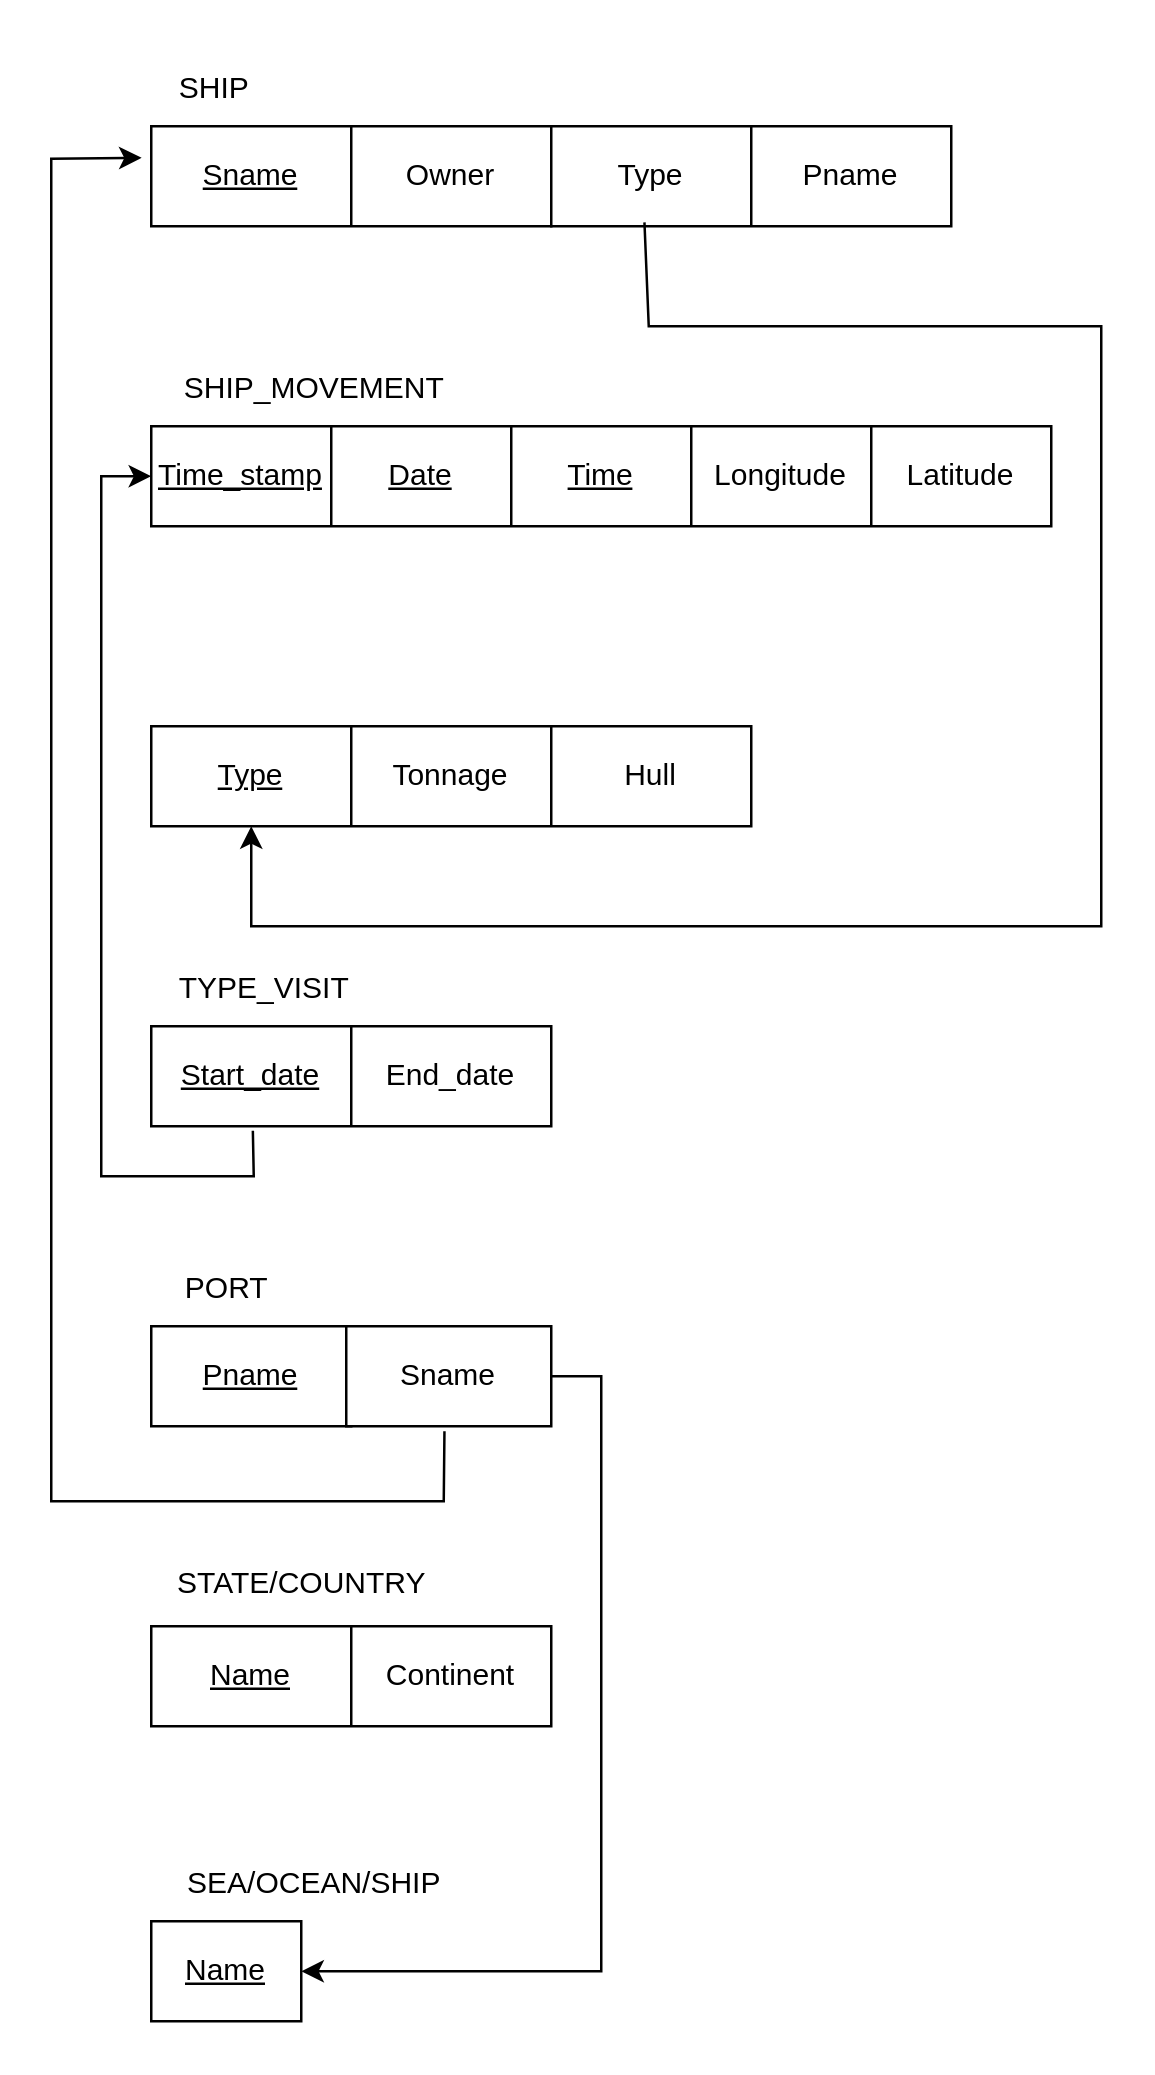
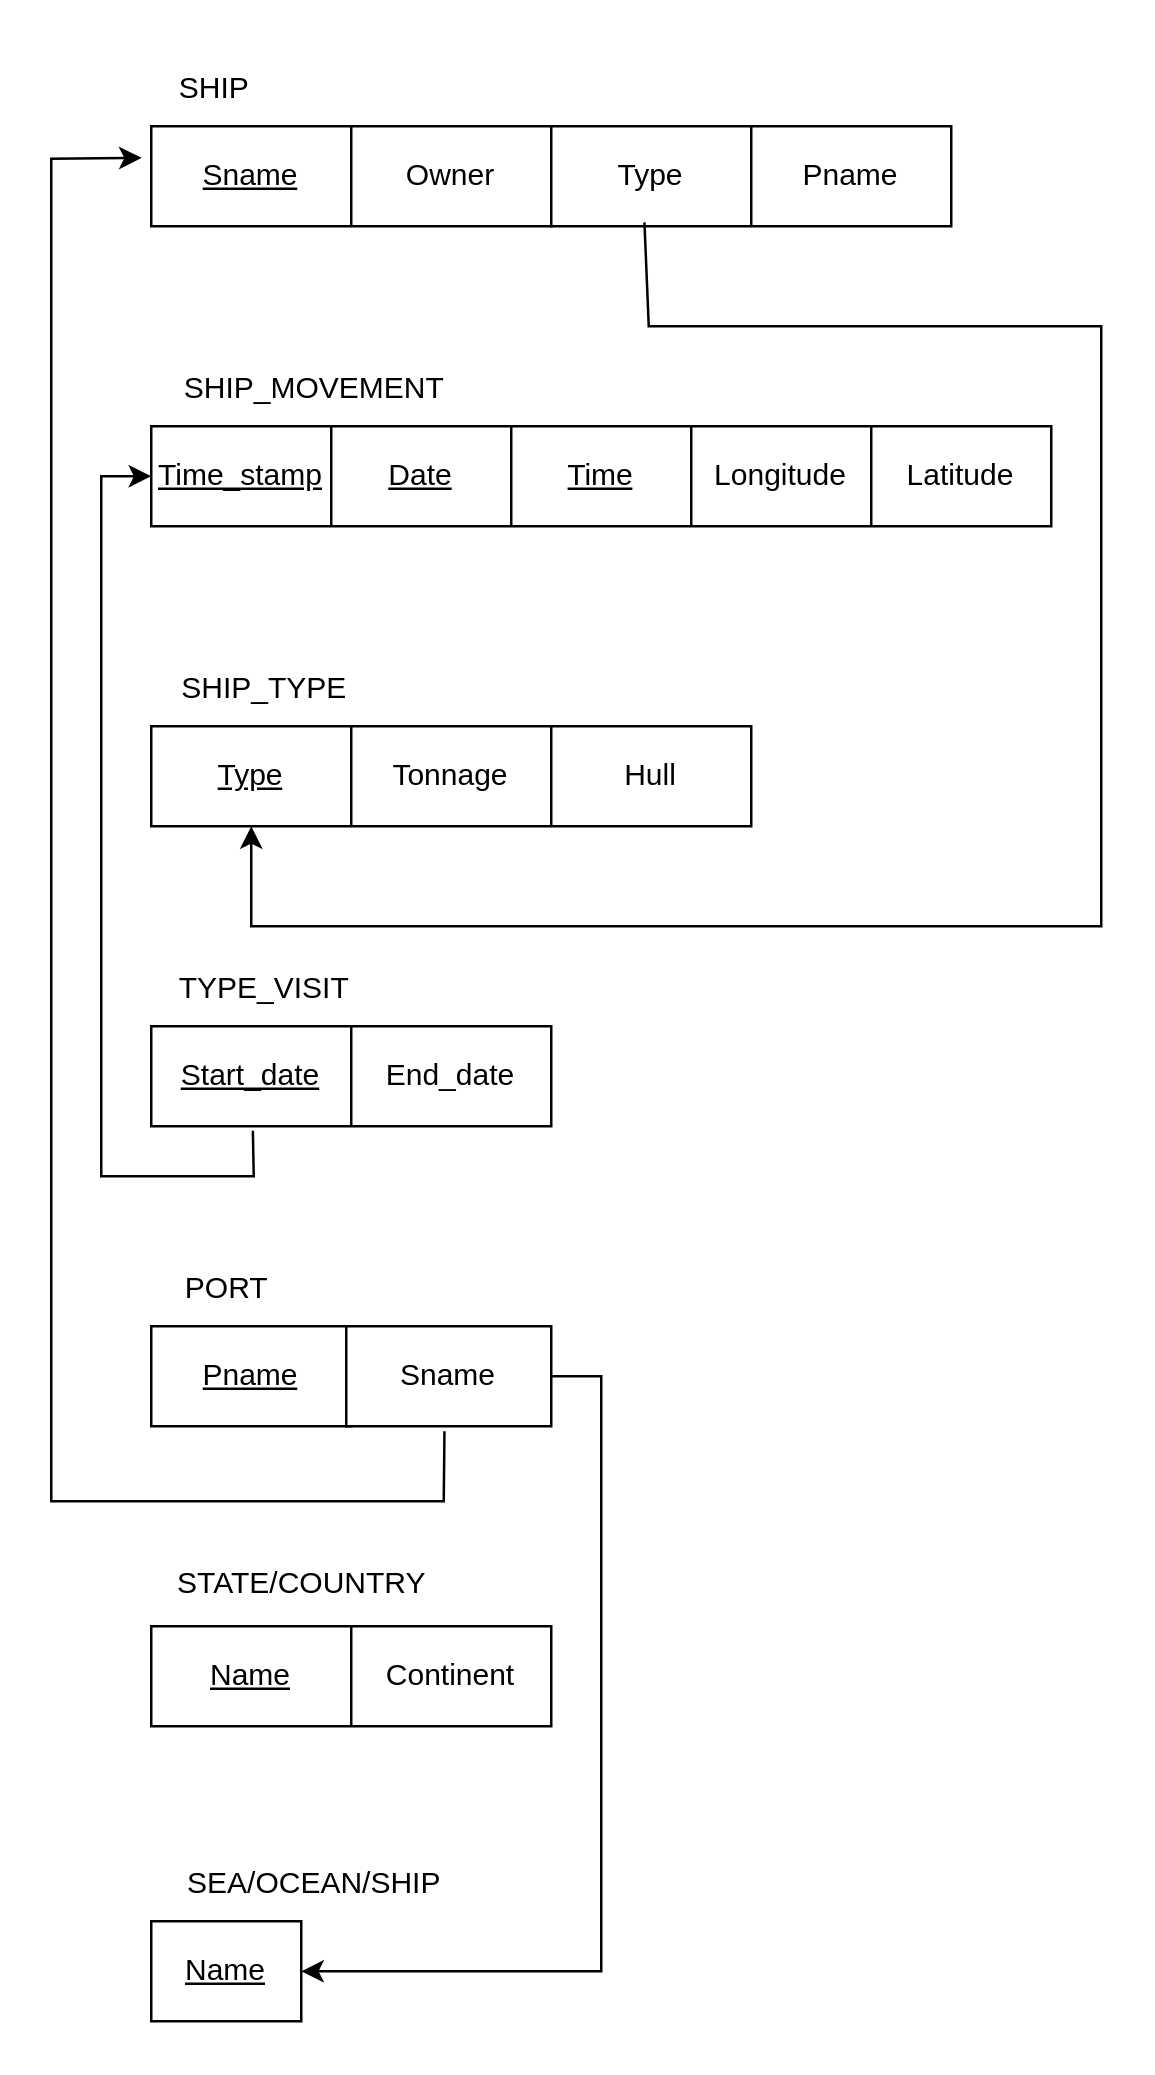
node "SHIP_TYPE": added
